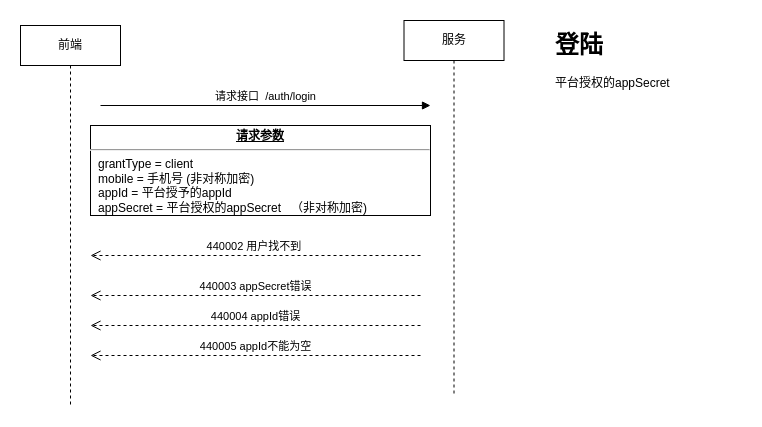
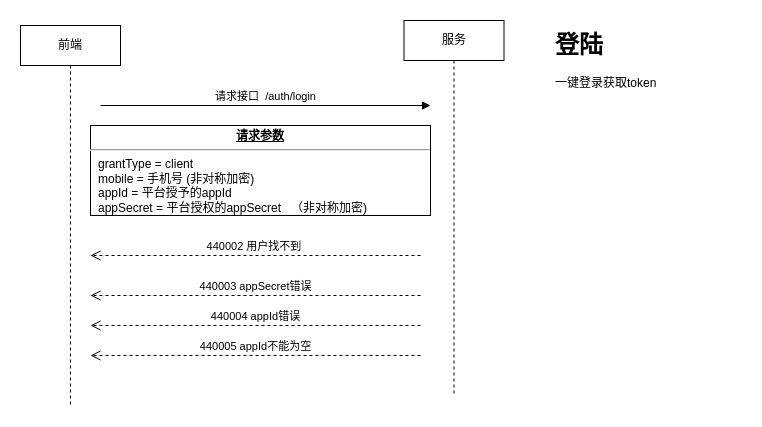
node "登陆平台授权的appSecret": label "登陆平台授权的appSecret" -> "登陆一键登录获取token"
